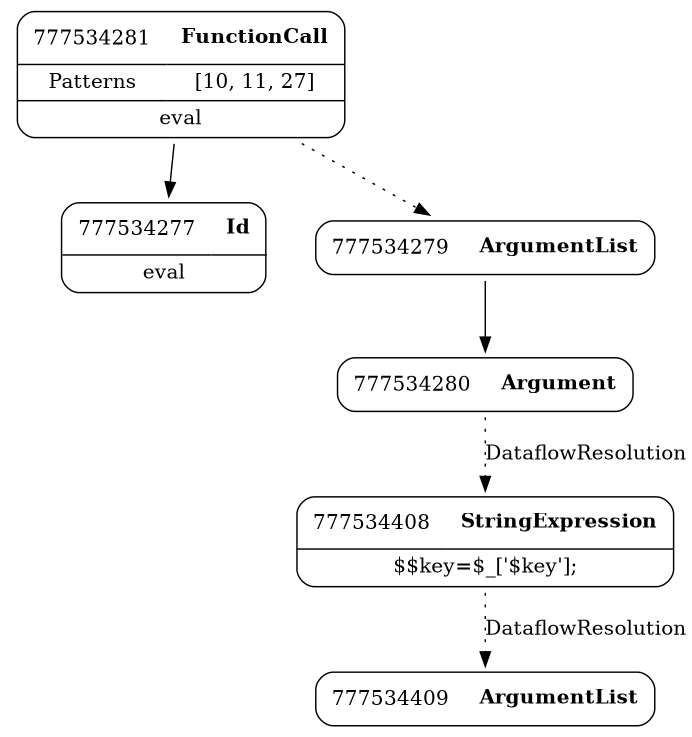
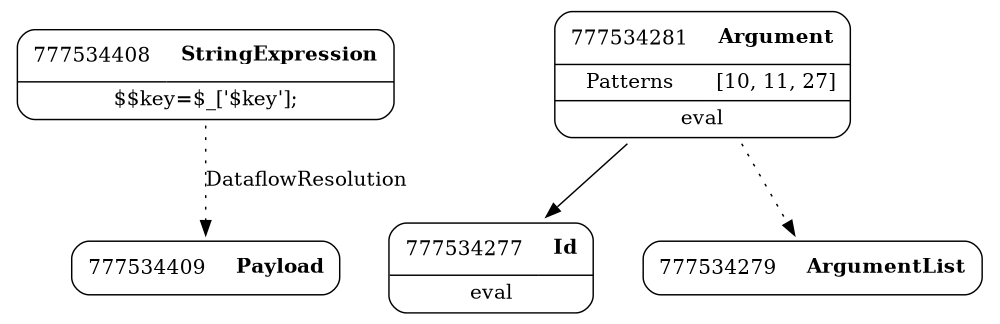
node "777534281": text "FunctionCall" -> "Argument"
node "777534280": removed
node "777534409": text "ArgumentList" -> "Payload"
